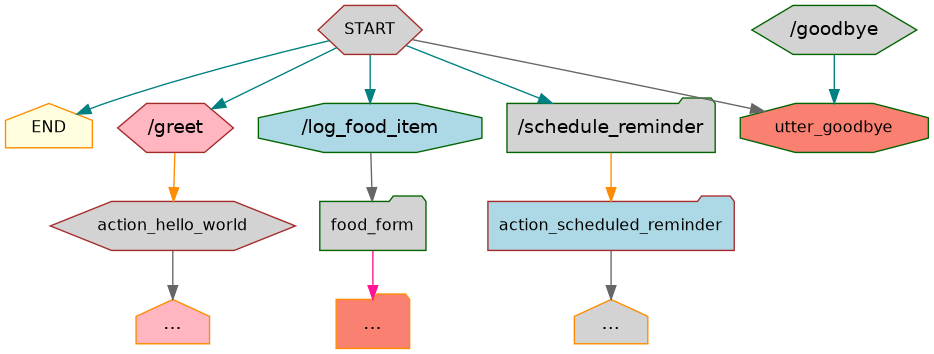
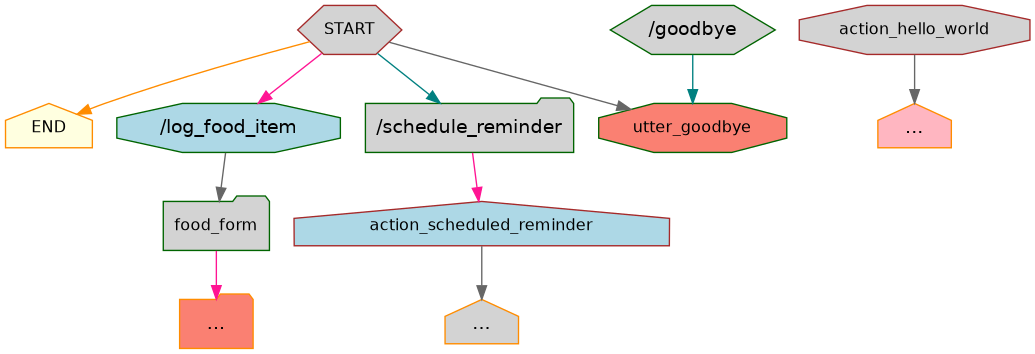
edge "START" -> "END": color teal -> darkorange
edge "START" -> "/log_food_item": color teal -> deeppink
node "/greet": removed
edge "/schedule_reminder" -> "action_scheduled_reminder": color darkorange -> deeppink
node "action_hello_world": shape hexagon -> octagon
node "action_scheduled_reminder": shape folder -> house
